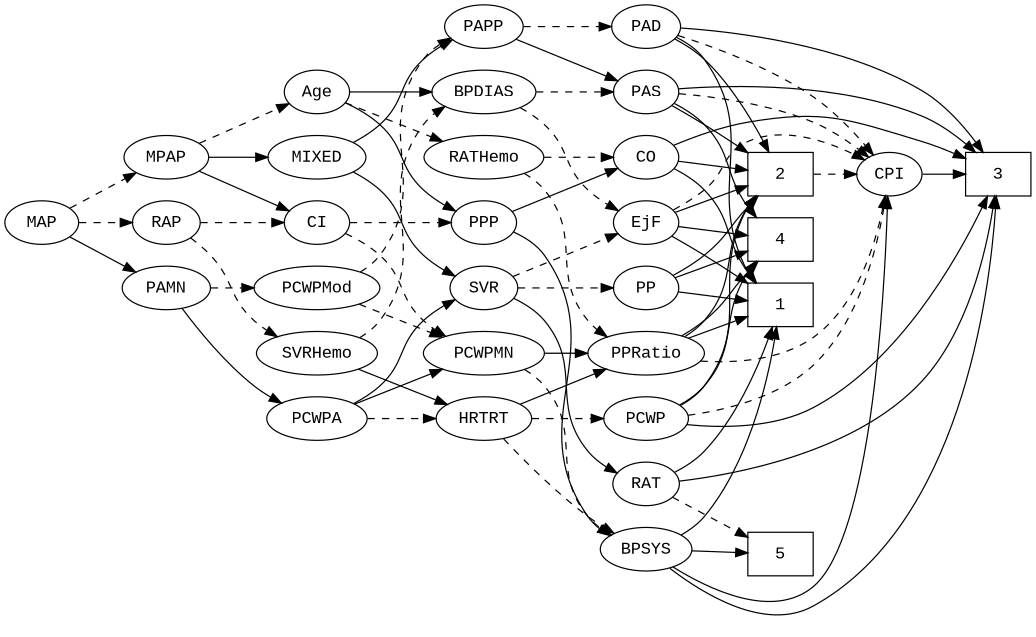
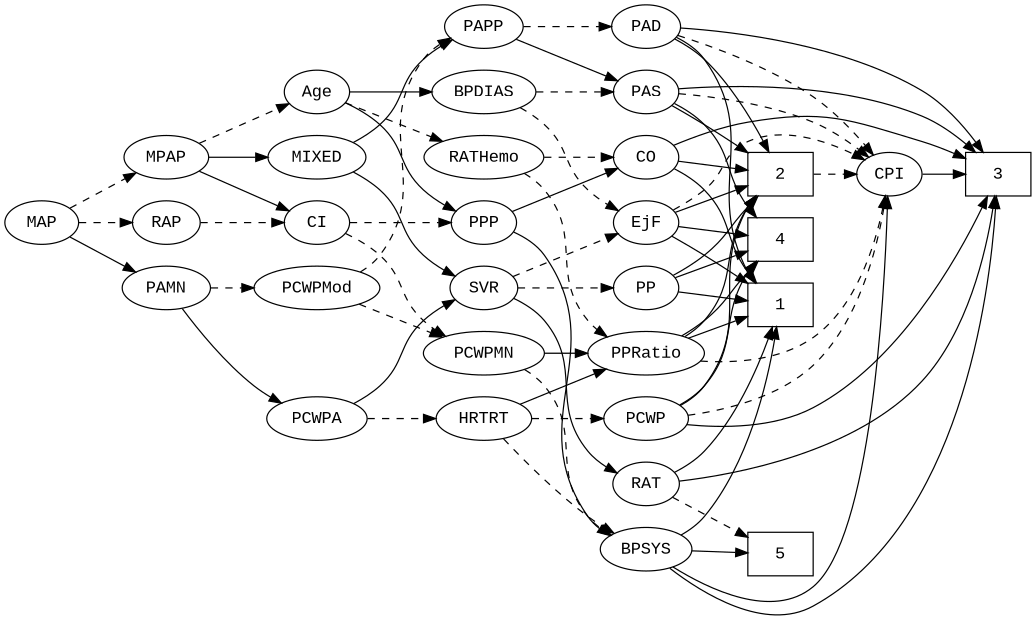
node "SVRHemo": removed
edge "PCWPA" -> "PCWPMN": removed
